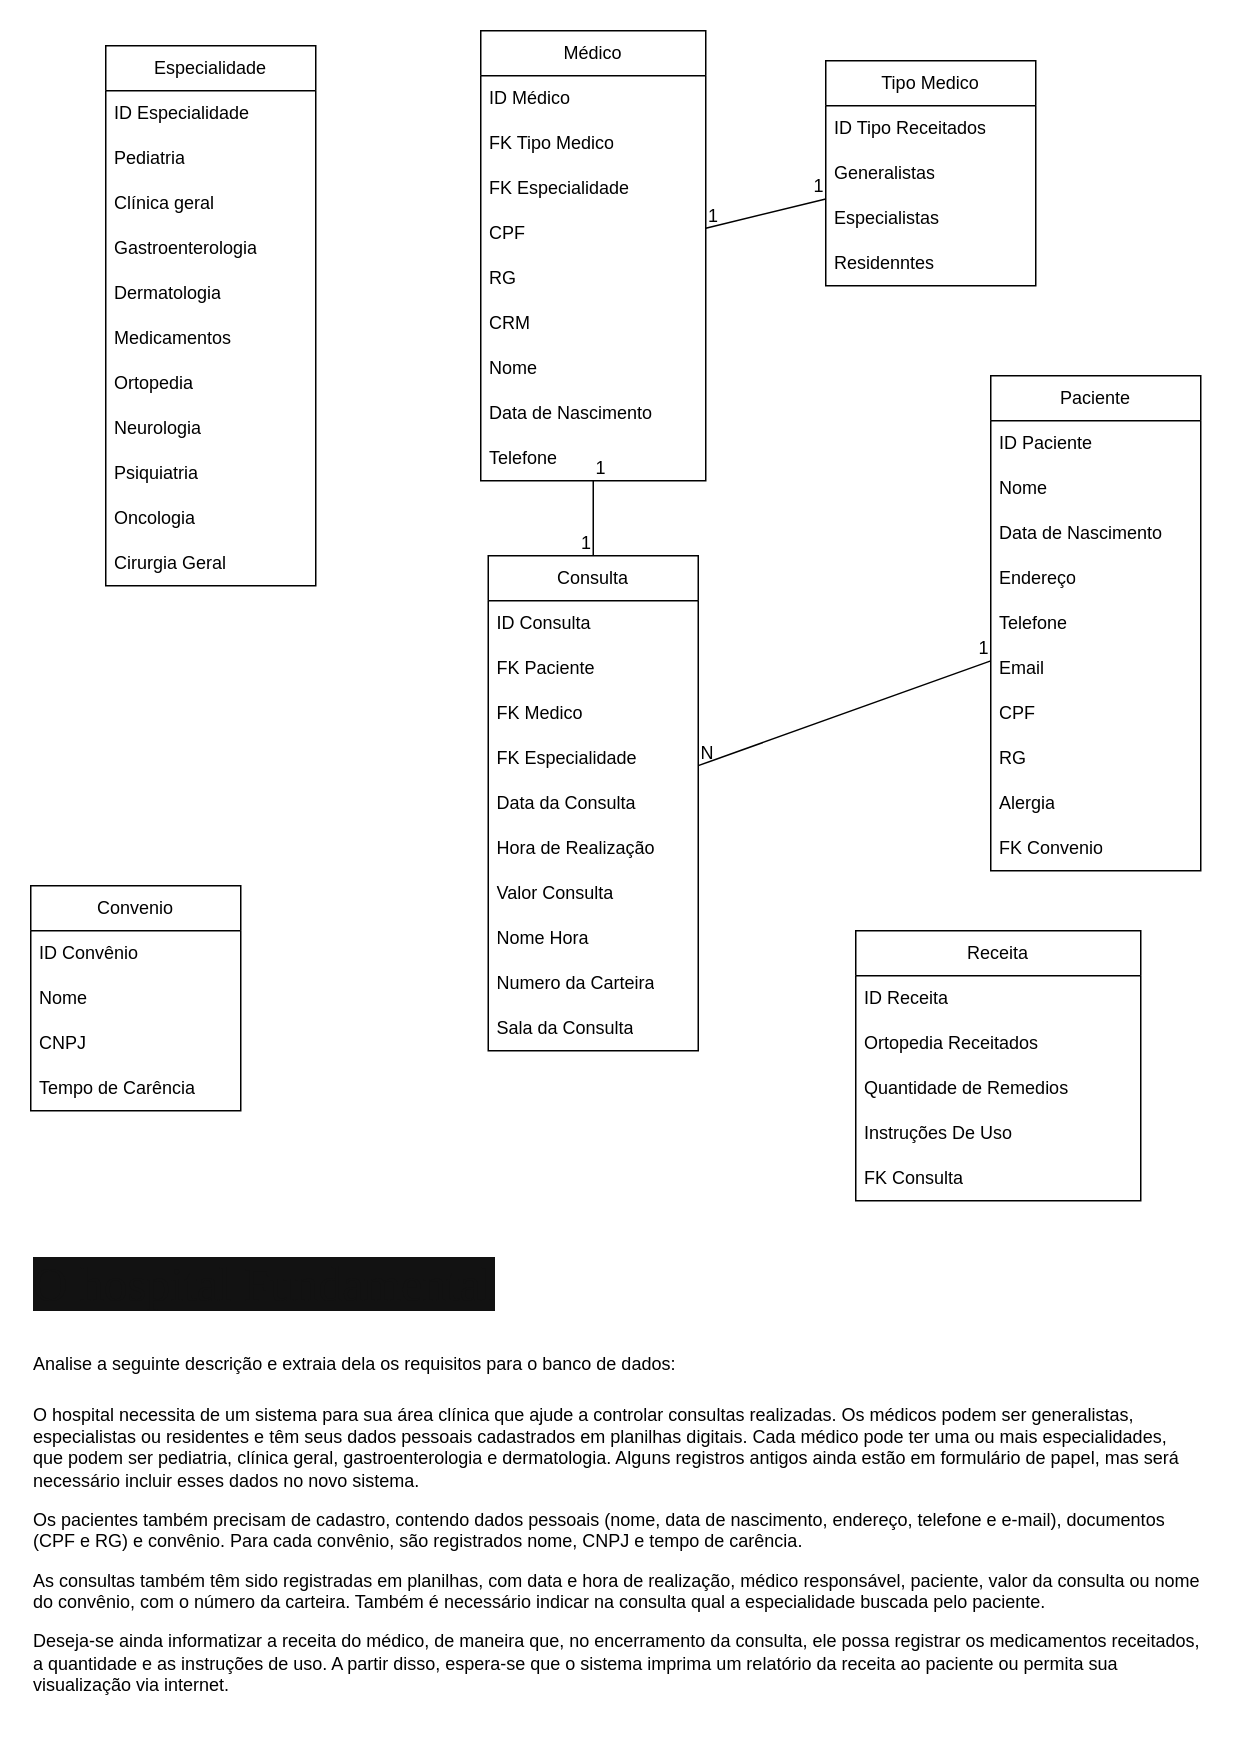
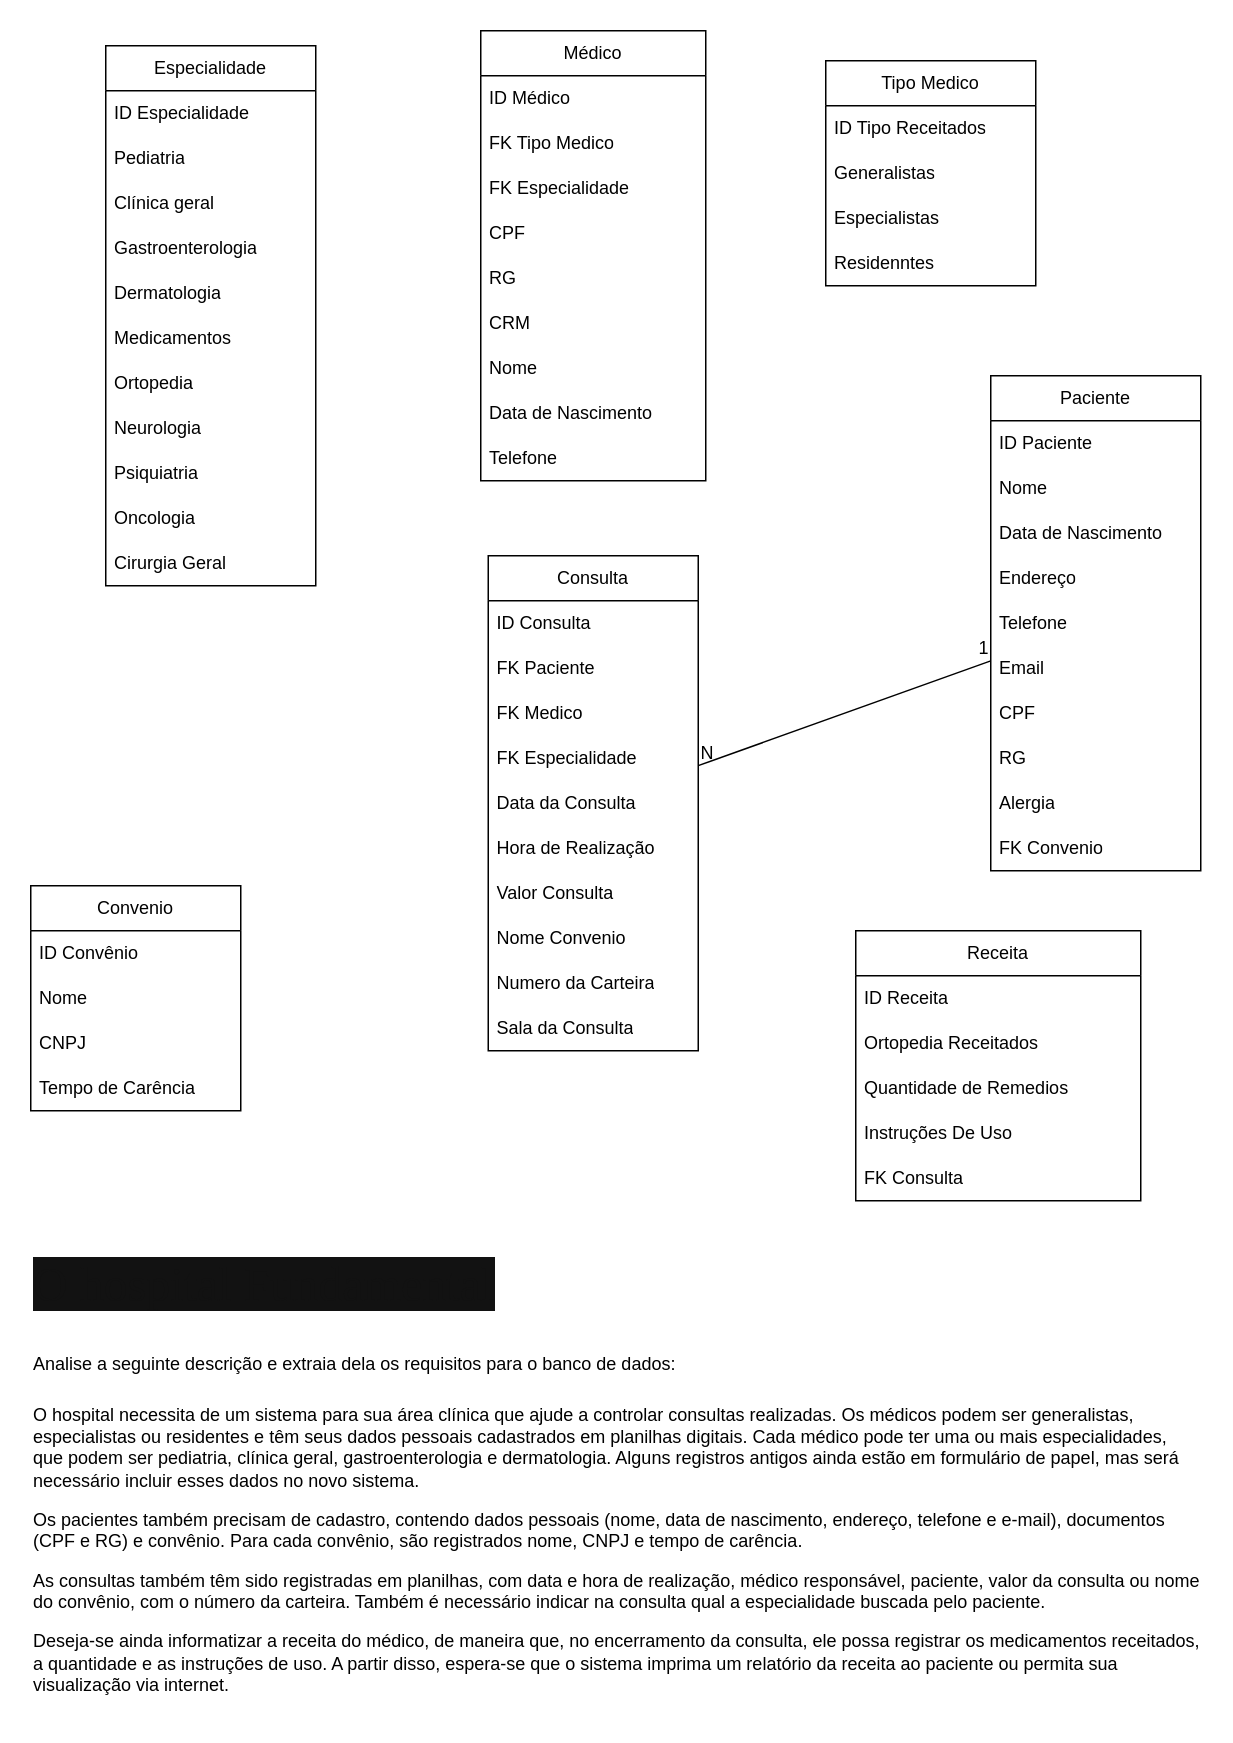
edge "Tipo Medico" -- "Médico": removed, labels "1", "1"
edge "Médico" -- "Consulta": removed, labels "1", "1"
node "Nome Hora": label "Nome Hora" -> "Nome Convenio"
